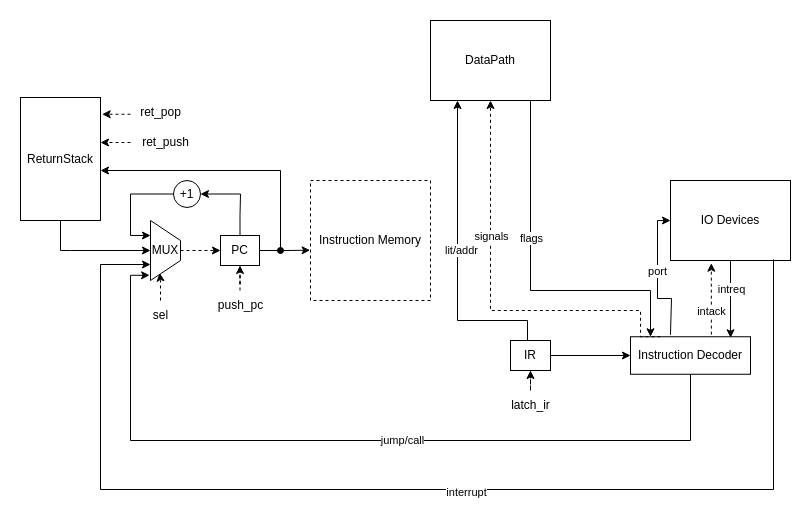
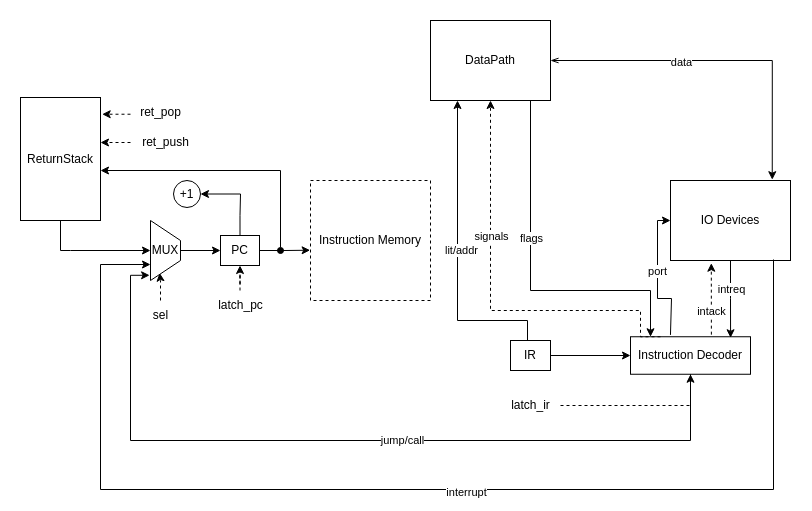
edge "DataPath" -- "IO Devices": added, label "data"
edge "+1" -> "MUX": removed
edge "MUX" -> "PC": style dashed -> solid
node "push_pc": label "push_pc" -> "latch_pc"
edge "latch_ir" -> "IR": now "latch_ir" -> "Instruction Decoder"
